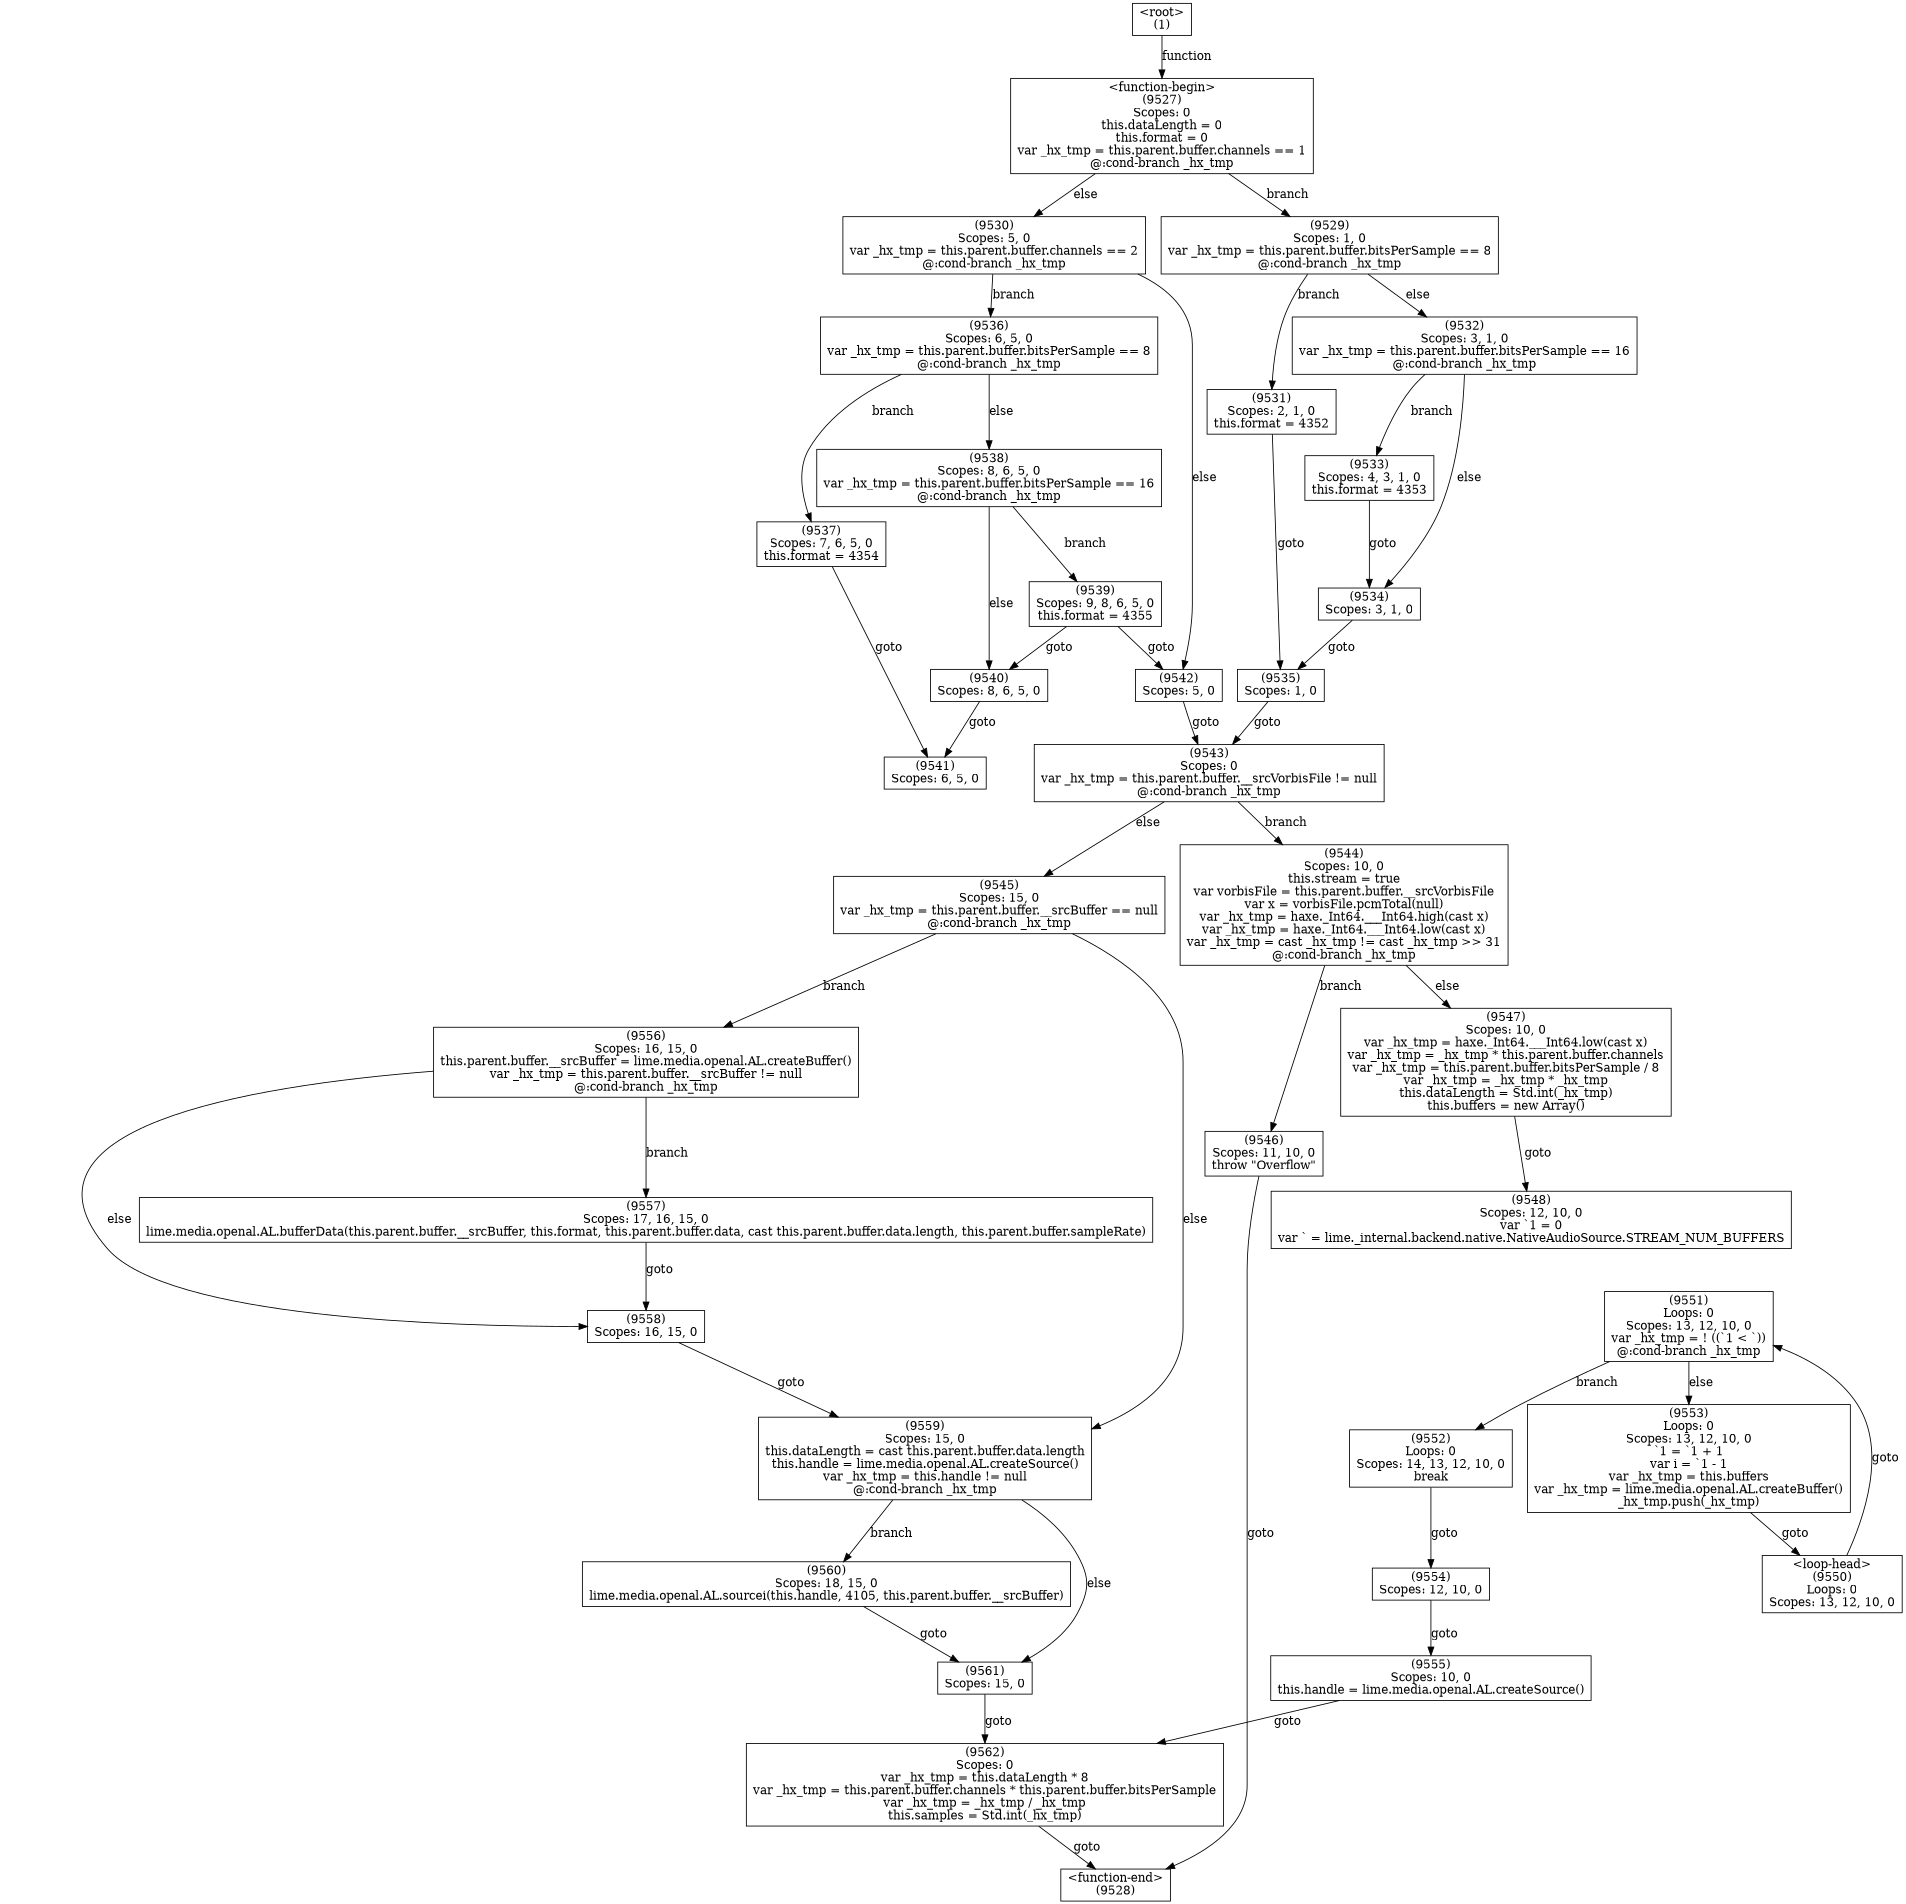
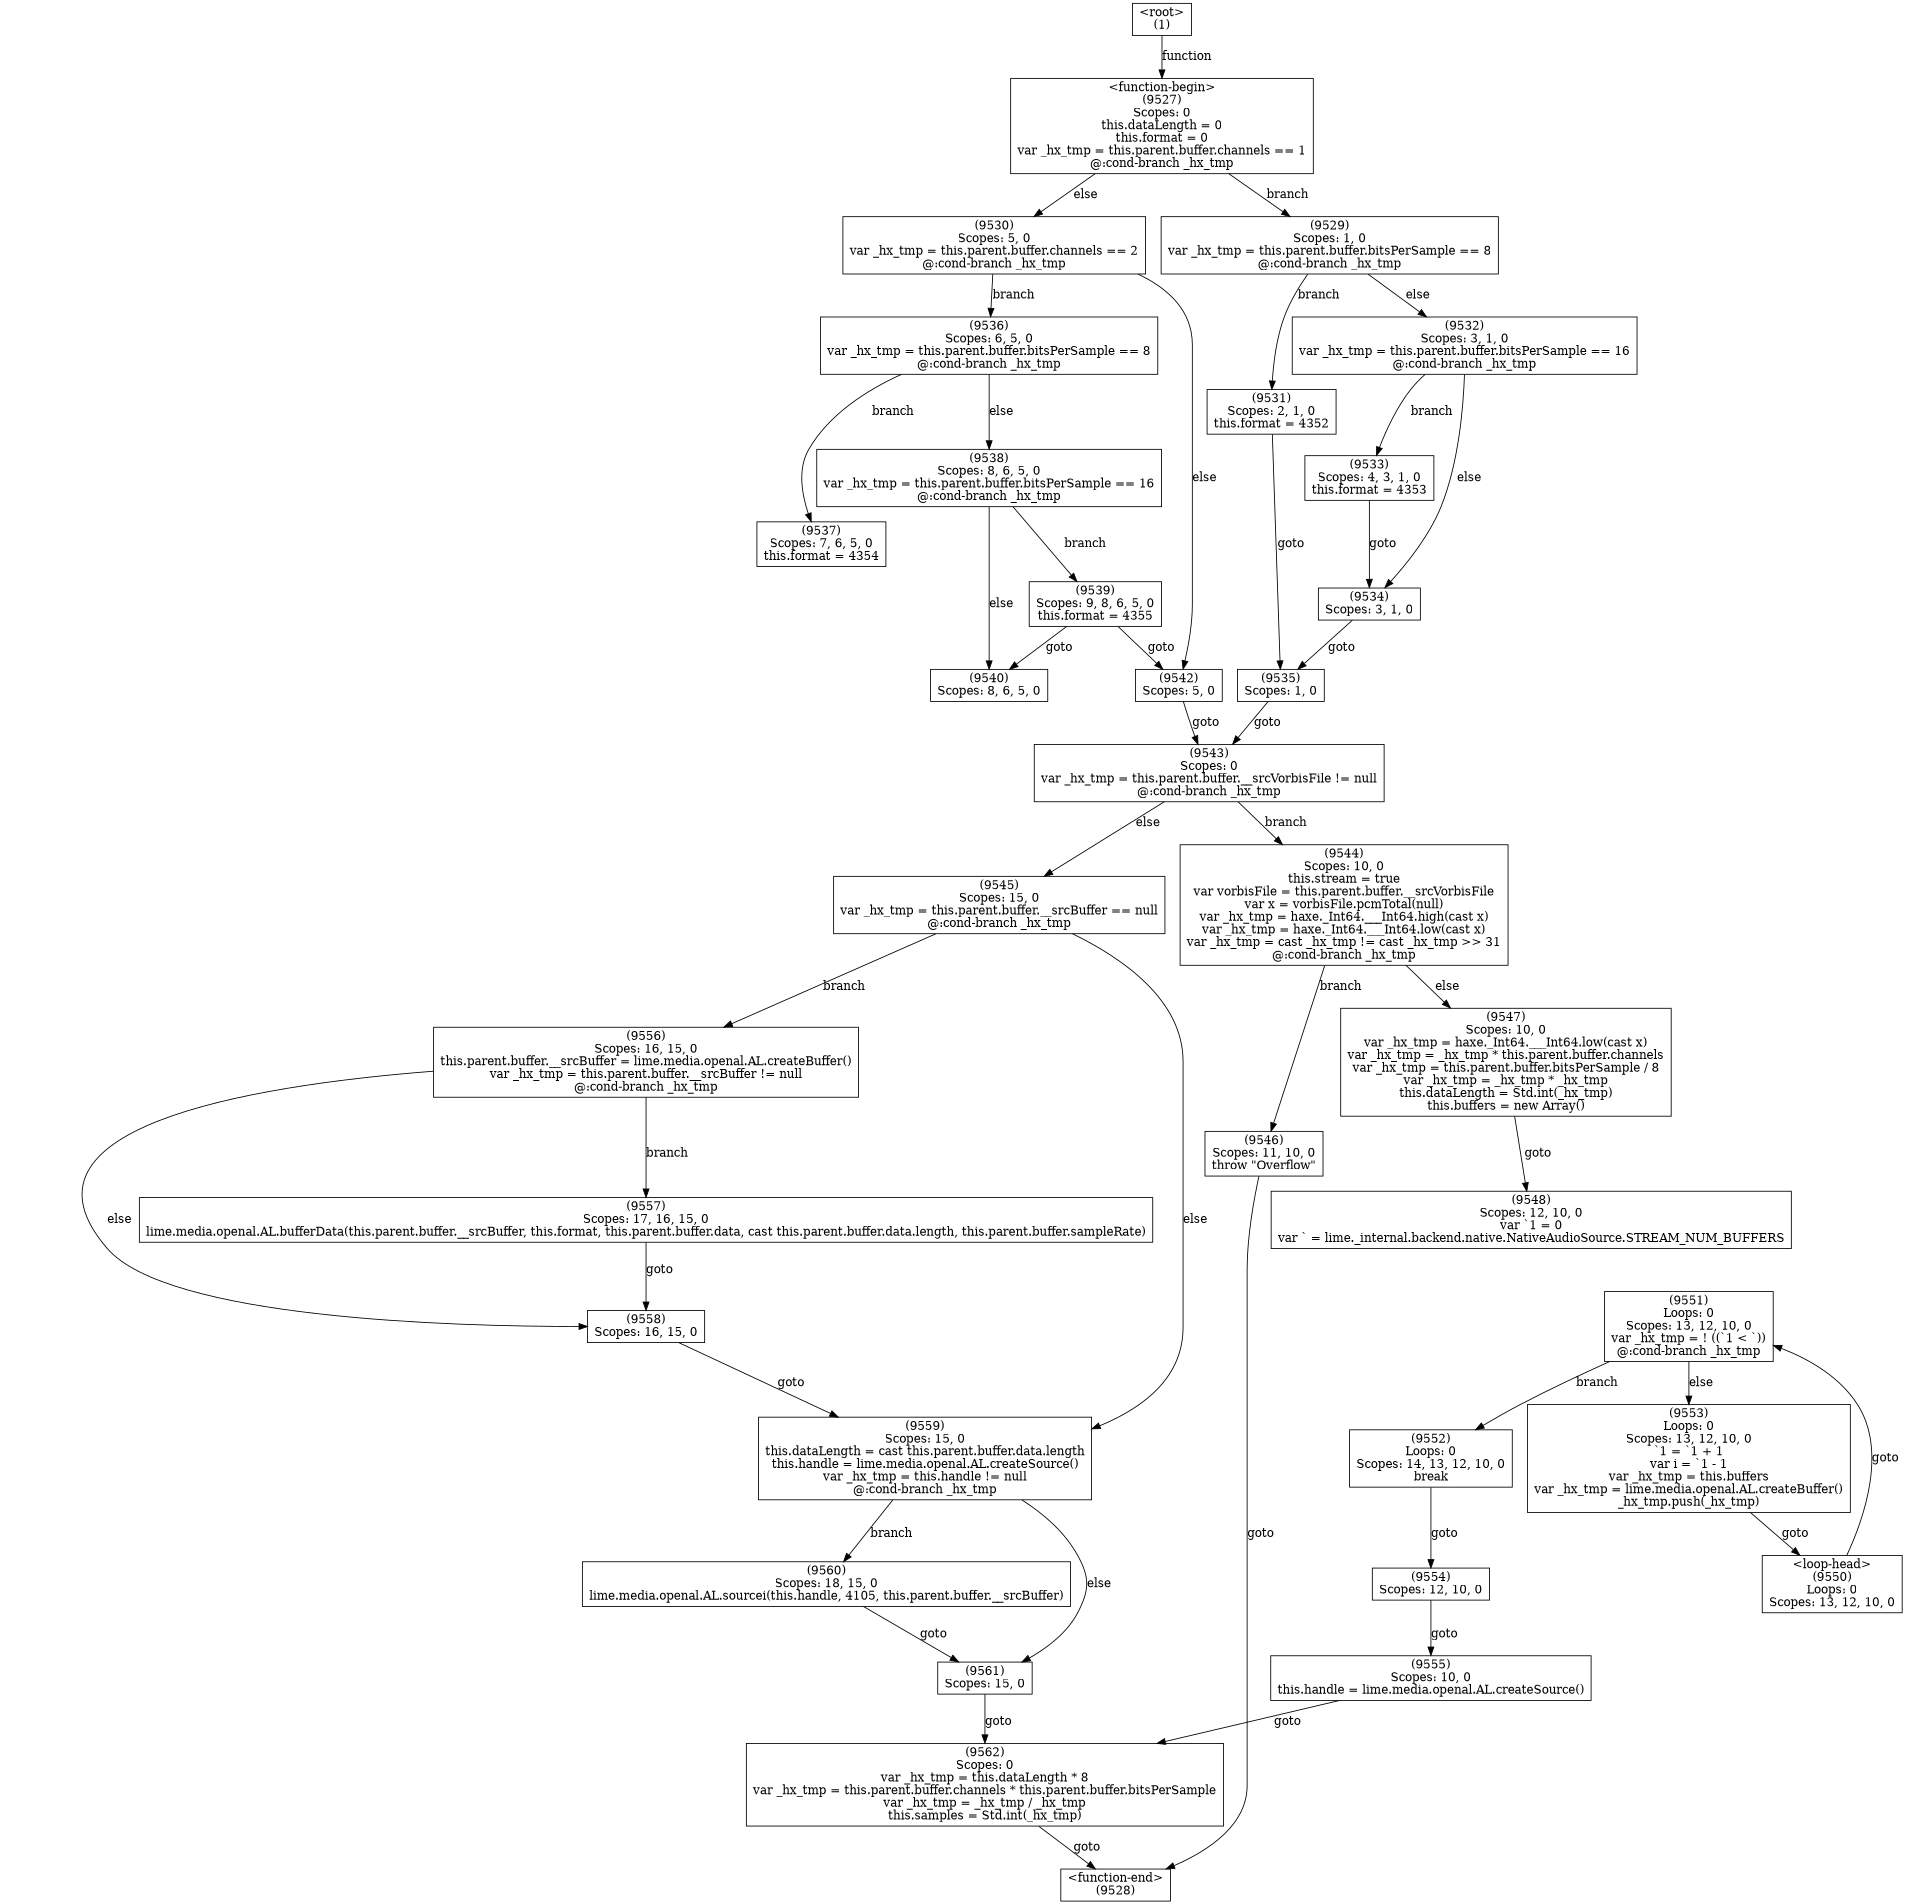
node "(9541) Scopes: 6, 5, 0": removed
